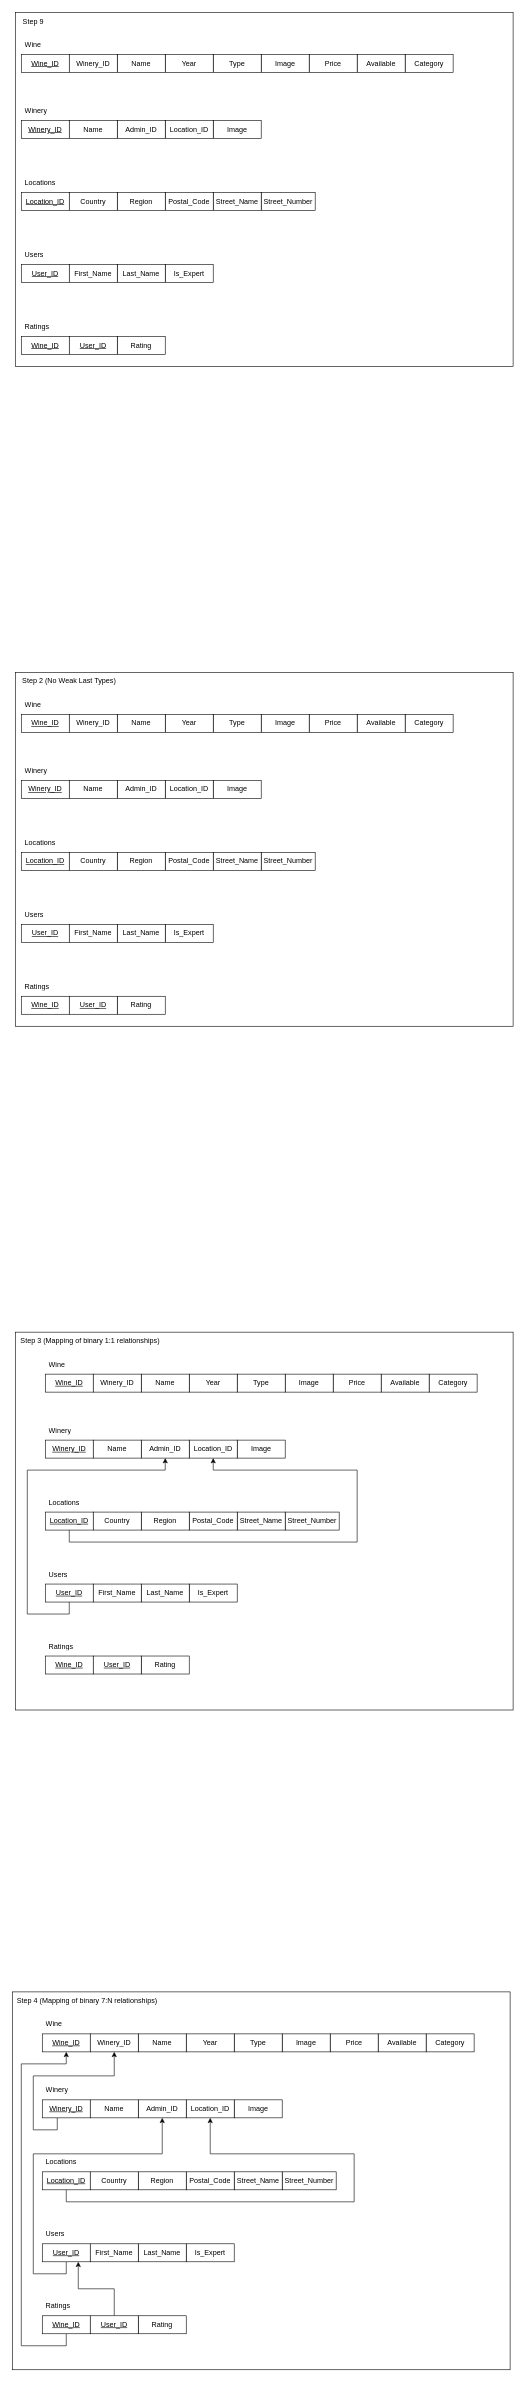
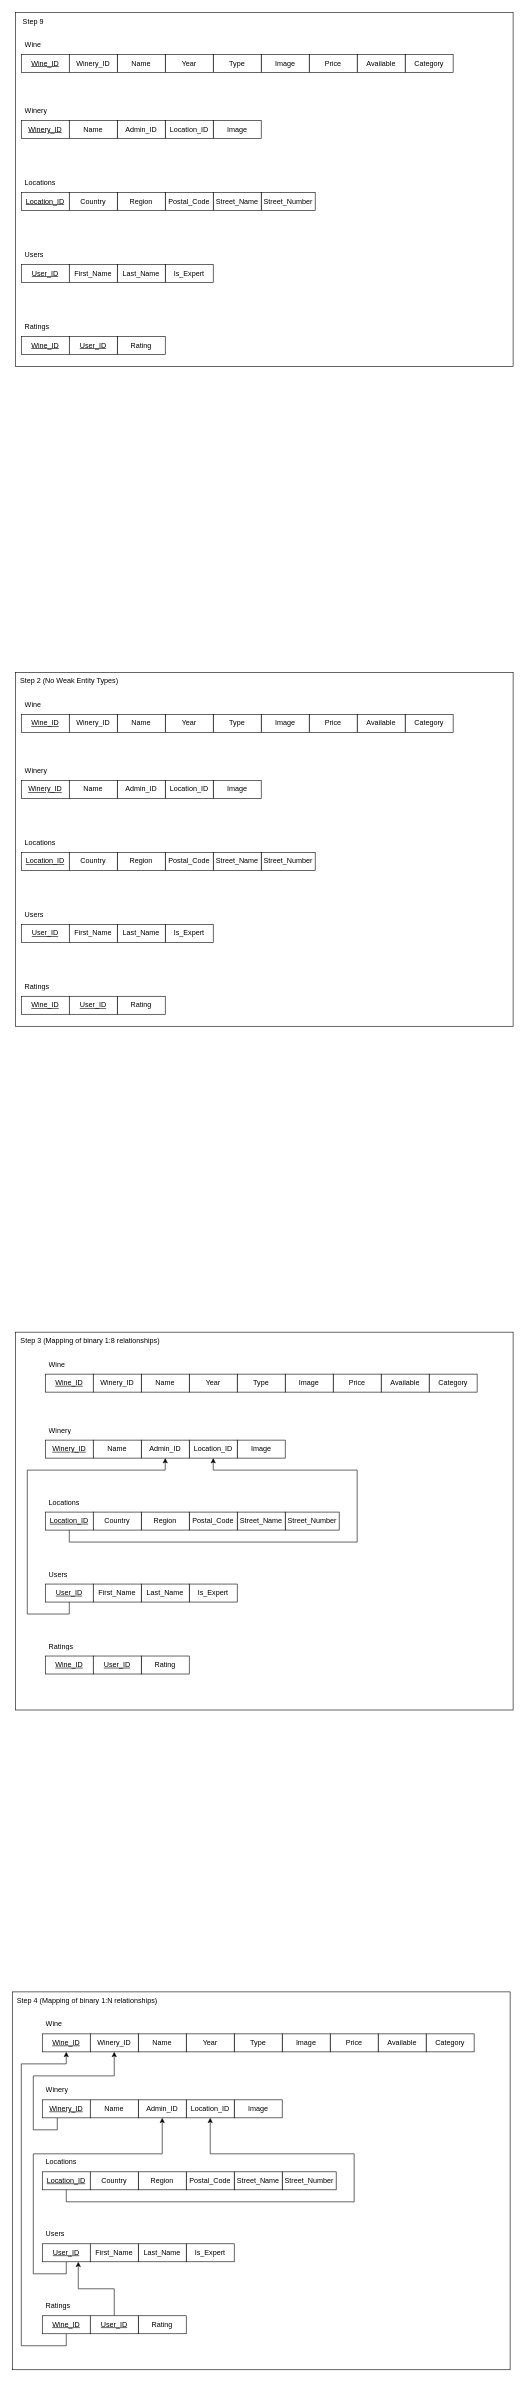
node "Step 2 (No Weak Last Types)": label "Step 2 (No Weak Last Types)" -> "Step 2 (No Weak Entity Types)"
node "Step 3 (Mapping of binary 1:1 relationships)": label "Step 3 (Mapping of binary 1:1 relationships)" -> "Step 3 (Mapping of binary 1:8 relationships)"
node "Step 4 (Mapping of binary 7:N relationships)": label "Step 4 (Mapping of binary 7:N relationships)" -> "Step 4 (Mapping of binary 1:N relationships)"
